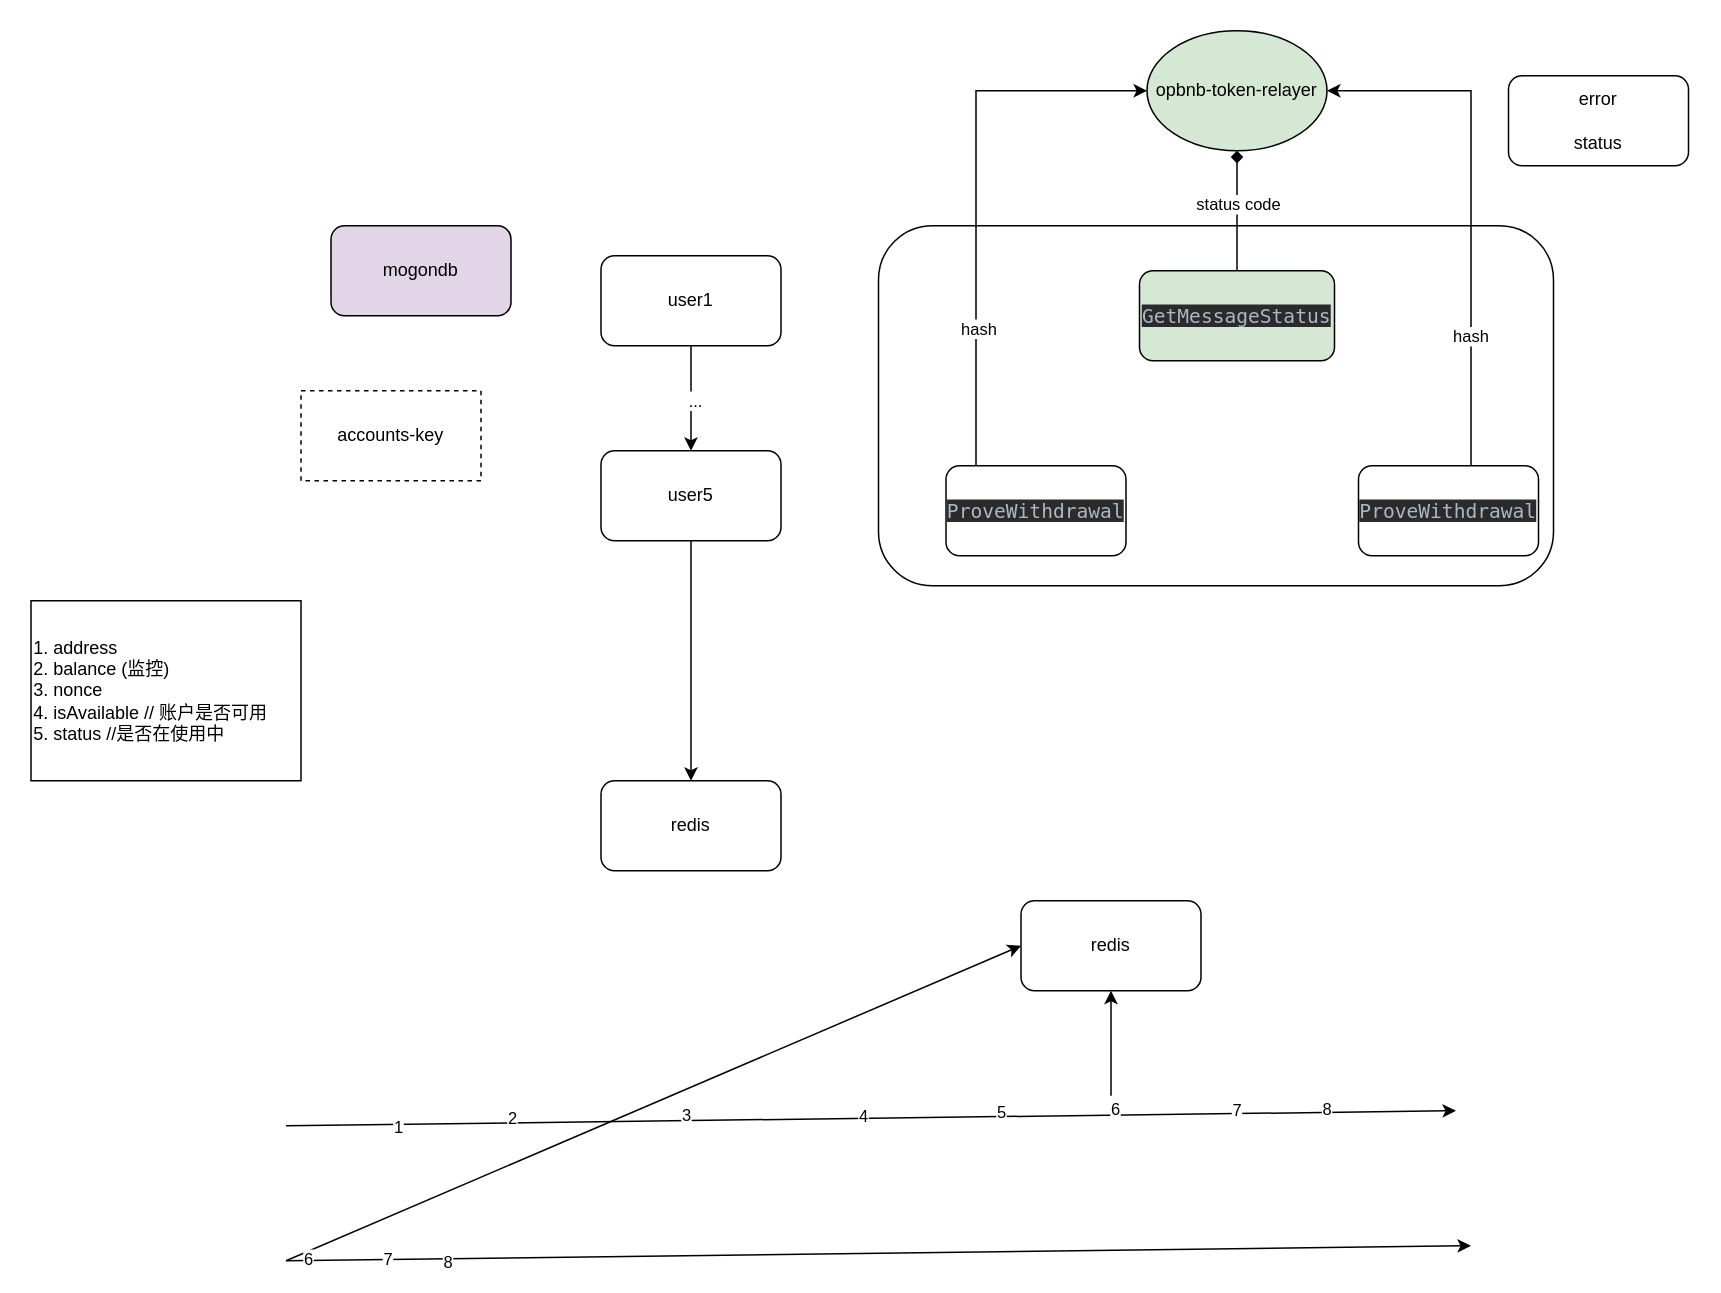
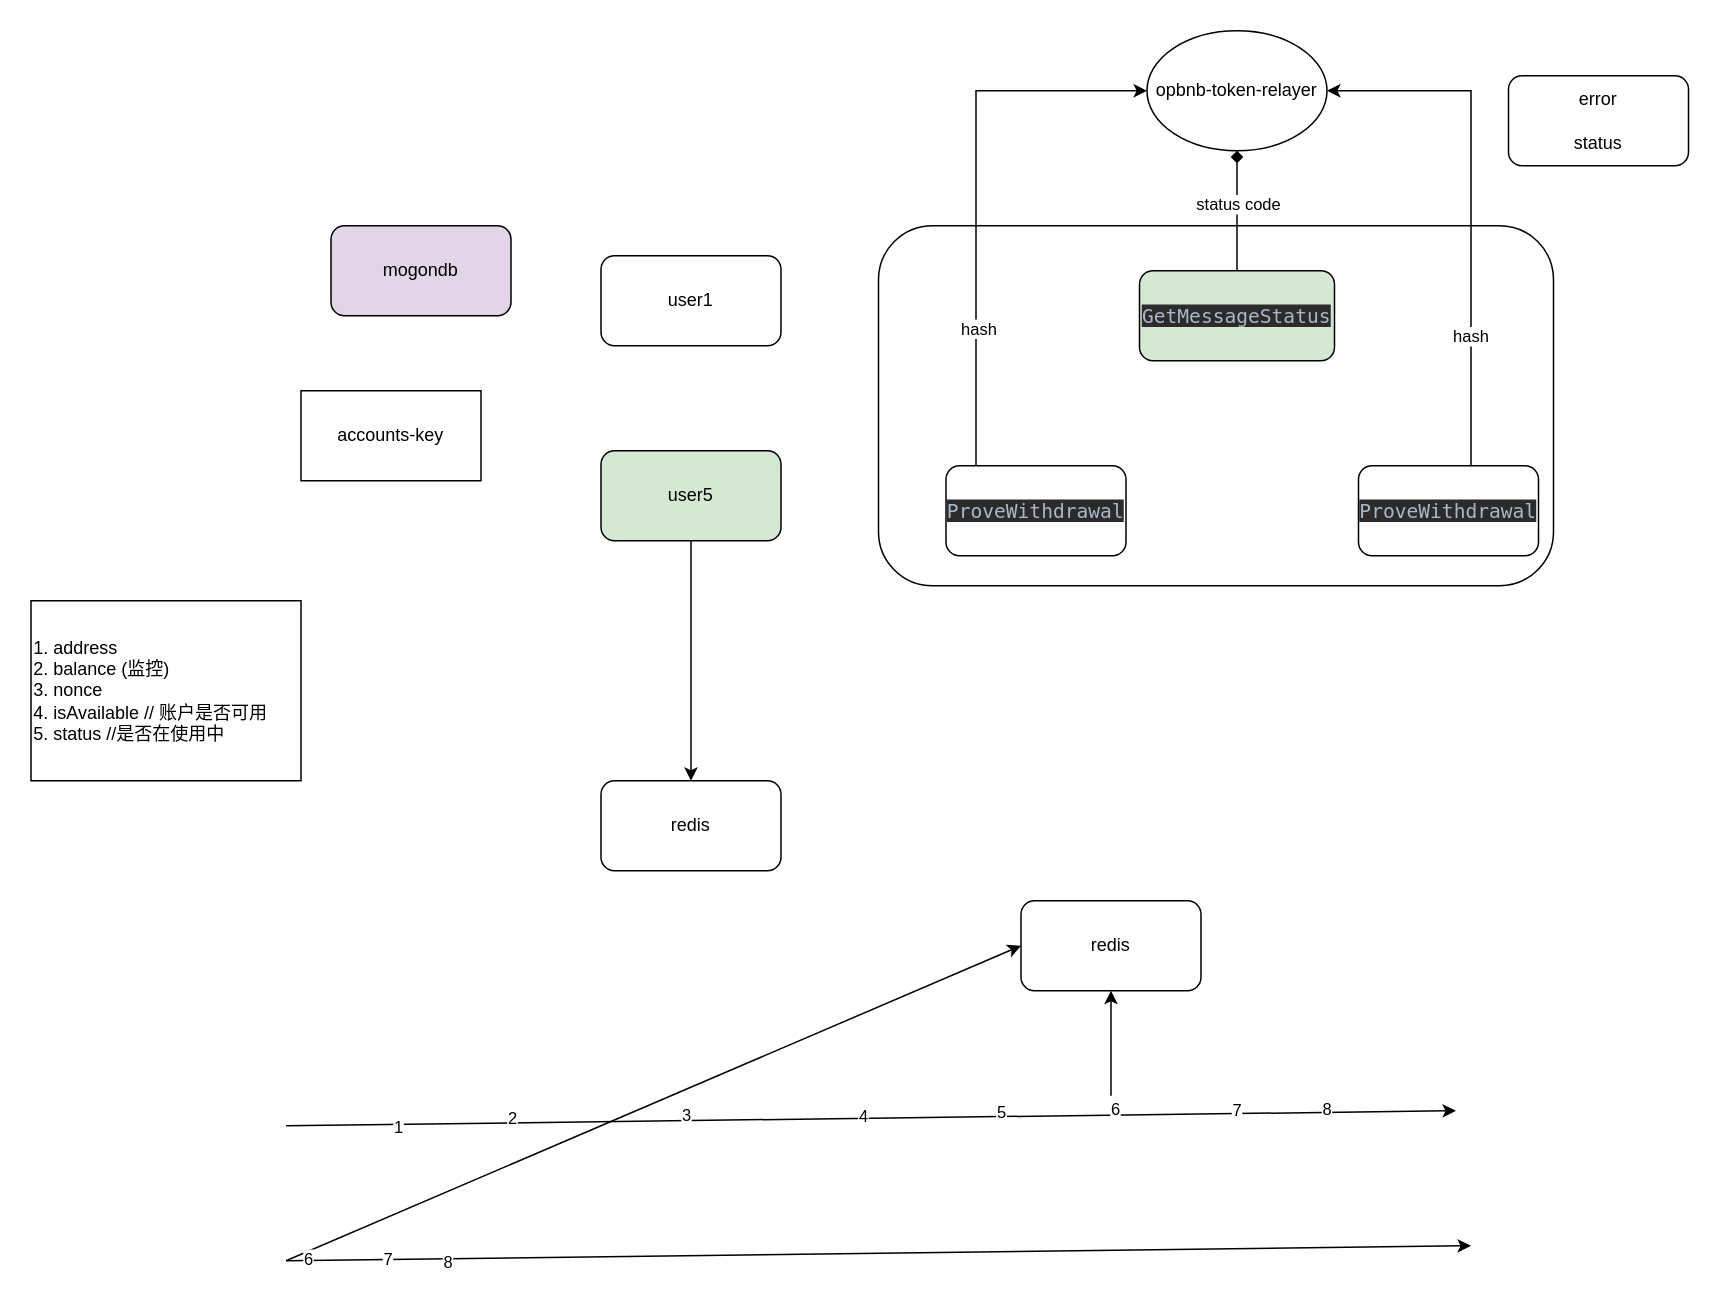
node "opbnb-token-relayer": fillcolor #d5e8d4 -> #ffffff
edge "user1" -> "user5": removed, label "..."
node "accounts-key": style dashed -> solid
node "user5": fillcolor #ffffff -> #d5e8d4
